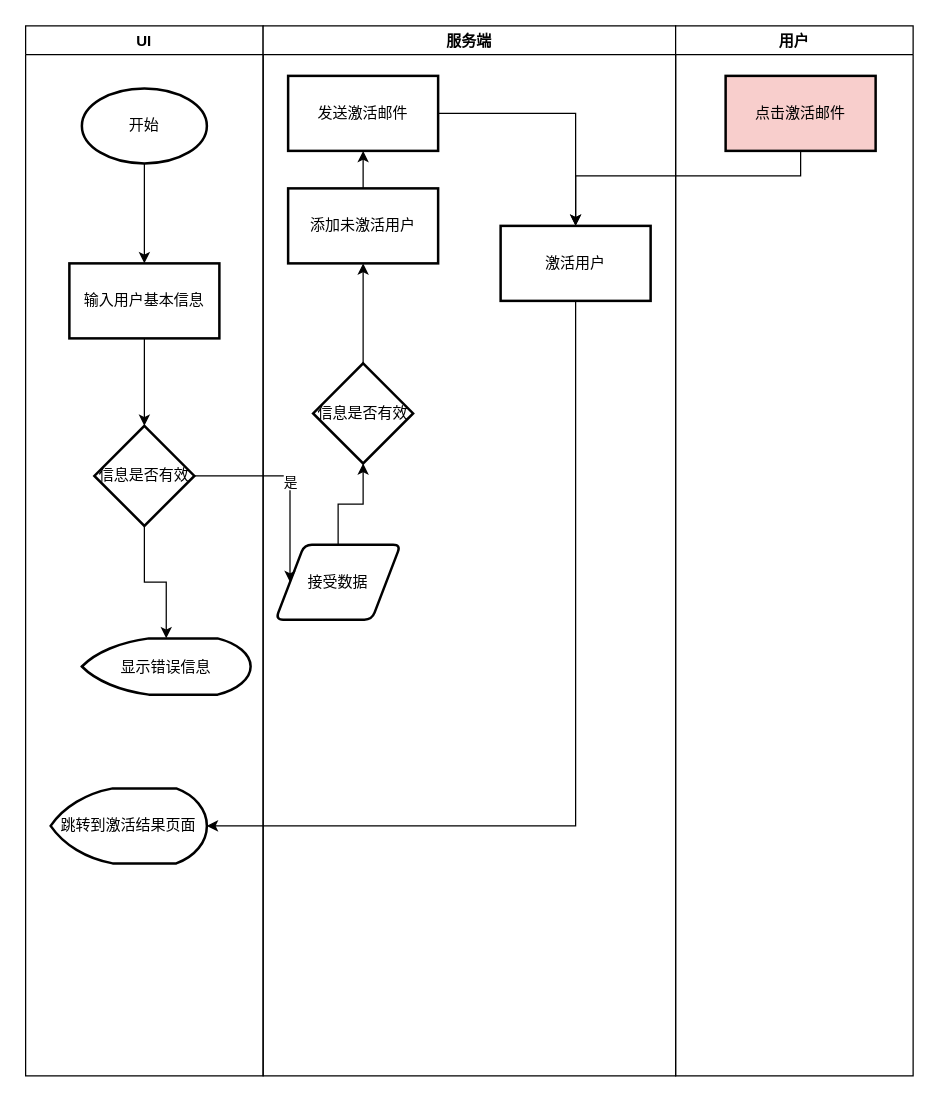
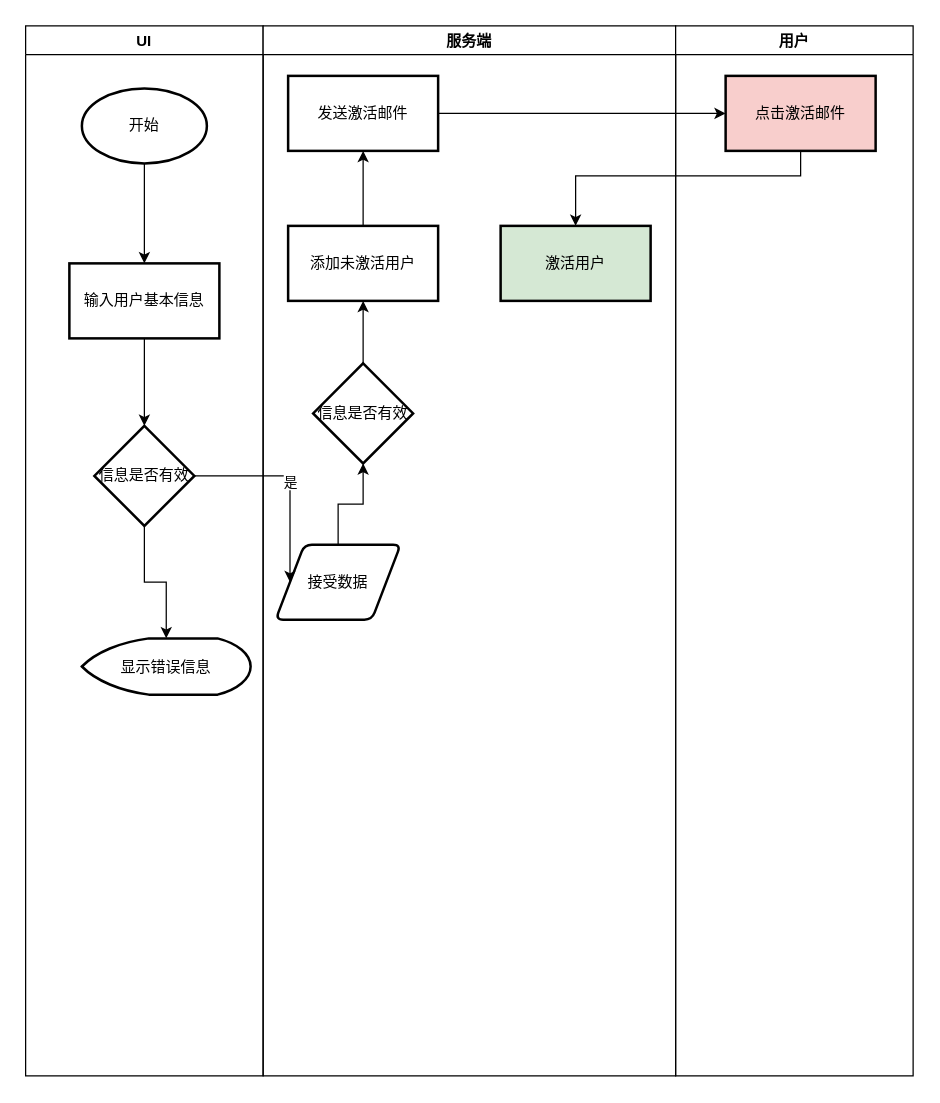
edge "发送激活邮件" -> "激活用户": now "发送激活邮件" -> "点击激活邮件"
node "添加未激活用户": moved (363, 226) -> (363, 263)
node "激活用户": fillcolor #ffffff -> #d5e8d4
edge "激活用户" -> "跳转到激活结果页面": removed
node "跳转到激活结果页面": removed
